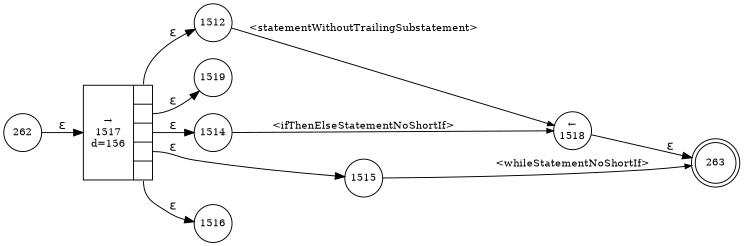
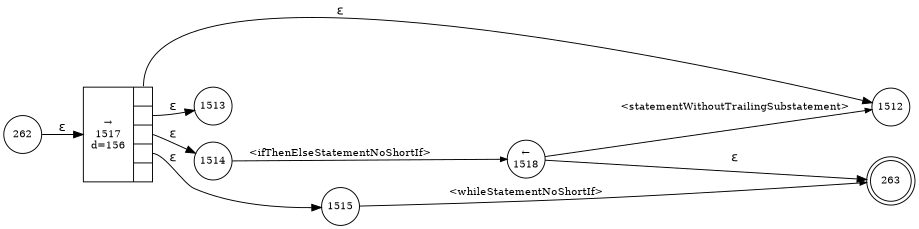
edge "1512" -> "← 1518": reversed
node "1519": label "1519" -> "1513"
node "1516": removed
